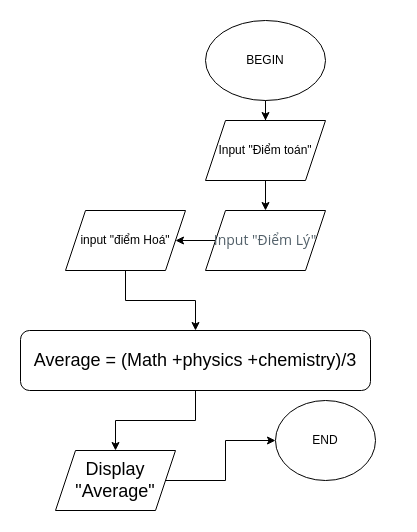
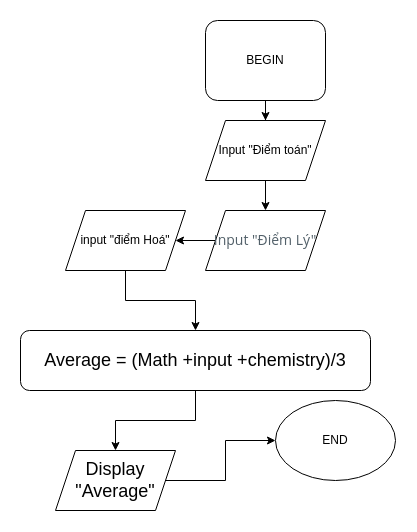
node "BEGIN": shape ellipse -> rounded rectangle
node "Average = (Math +physics +chemistry)/3": label "Average = (Math +physics +chemistry)/3" -> "Average = (Math +input +chemistry)/3"
node "END": size 100x80 -> 120x80
